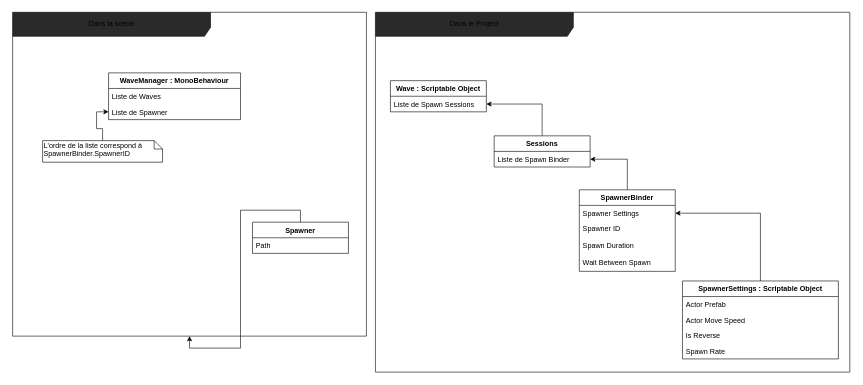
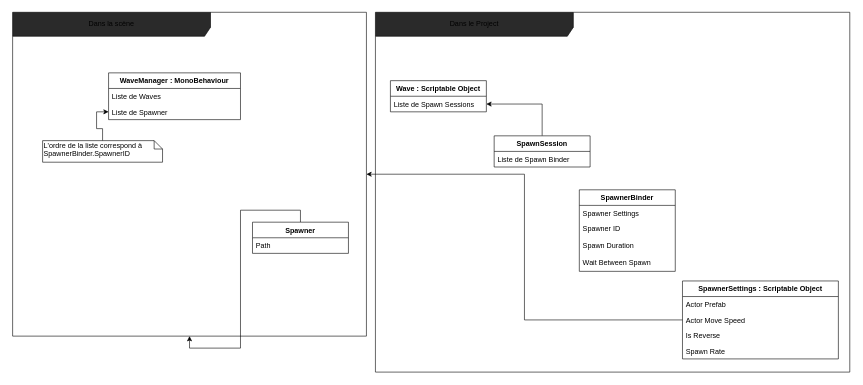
node "Sessions": label "Sessions" -> "SpawnSession"
edge "SpawnerBinder" -> "Liste de Spawn Binder": removed
edge "SpawnerSettings : Scriptable Object" -> "Spawner Settings": now "SpawnerSettings : Scriptable Object" -> "Dans la scène"
